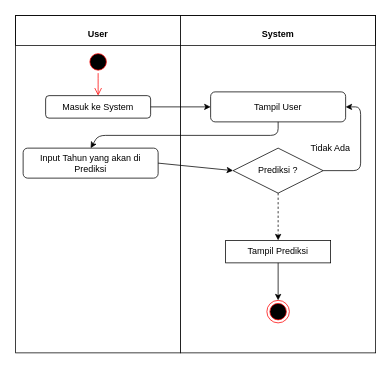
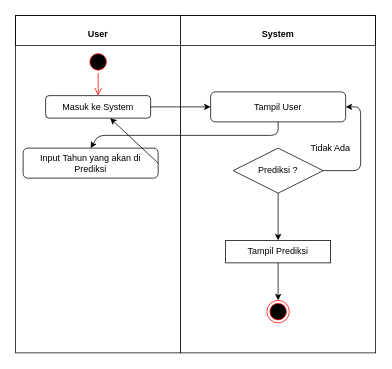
edge "Input Tahun yang akan di Prediksi" -> "Prediksi ?": now "Input Tahun yang akan di Prediksi" -> "Masuk ke System"
edge "Prediksi ?" -> "Tampil Prediksi": style dashed -> solid
